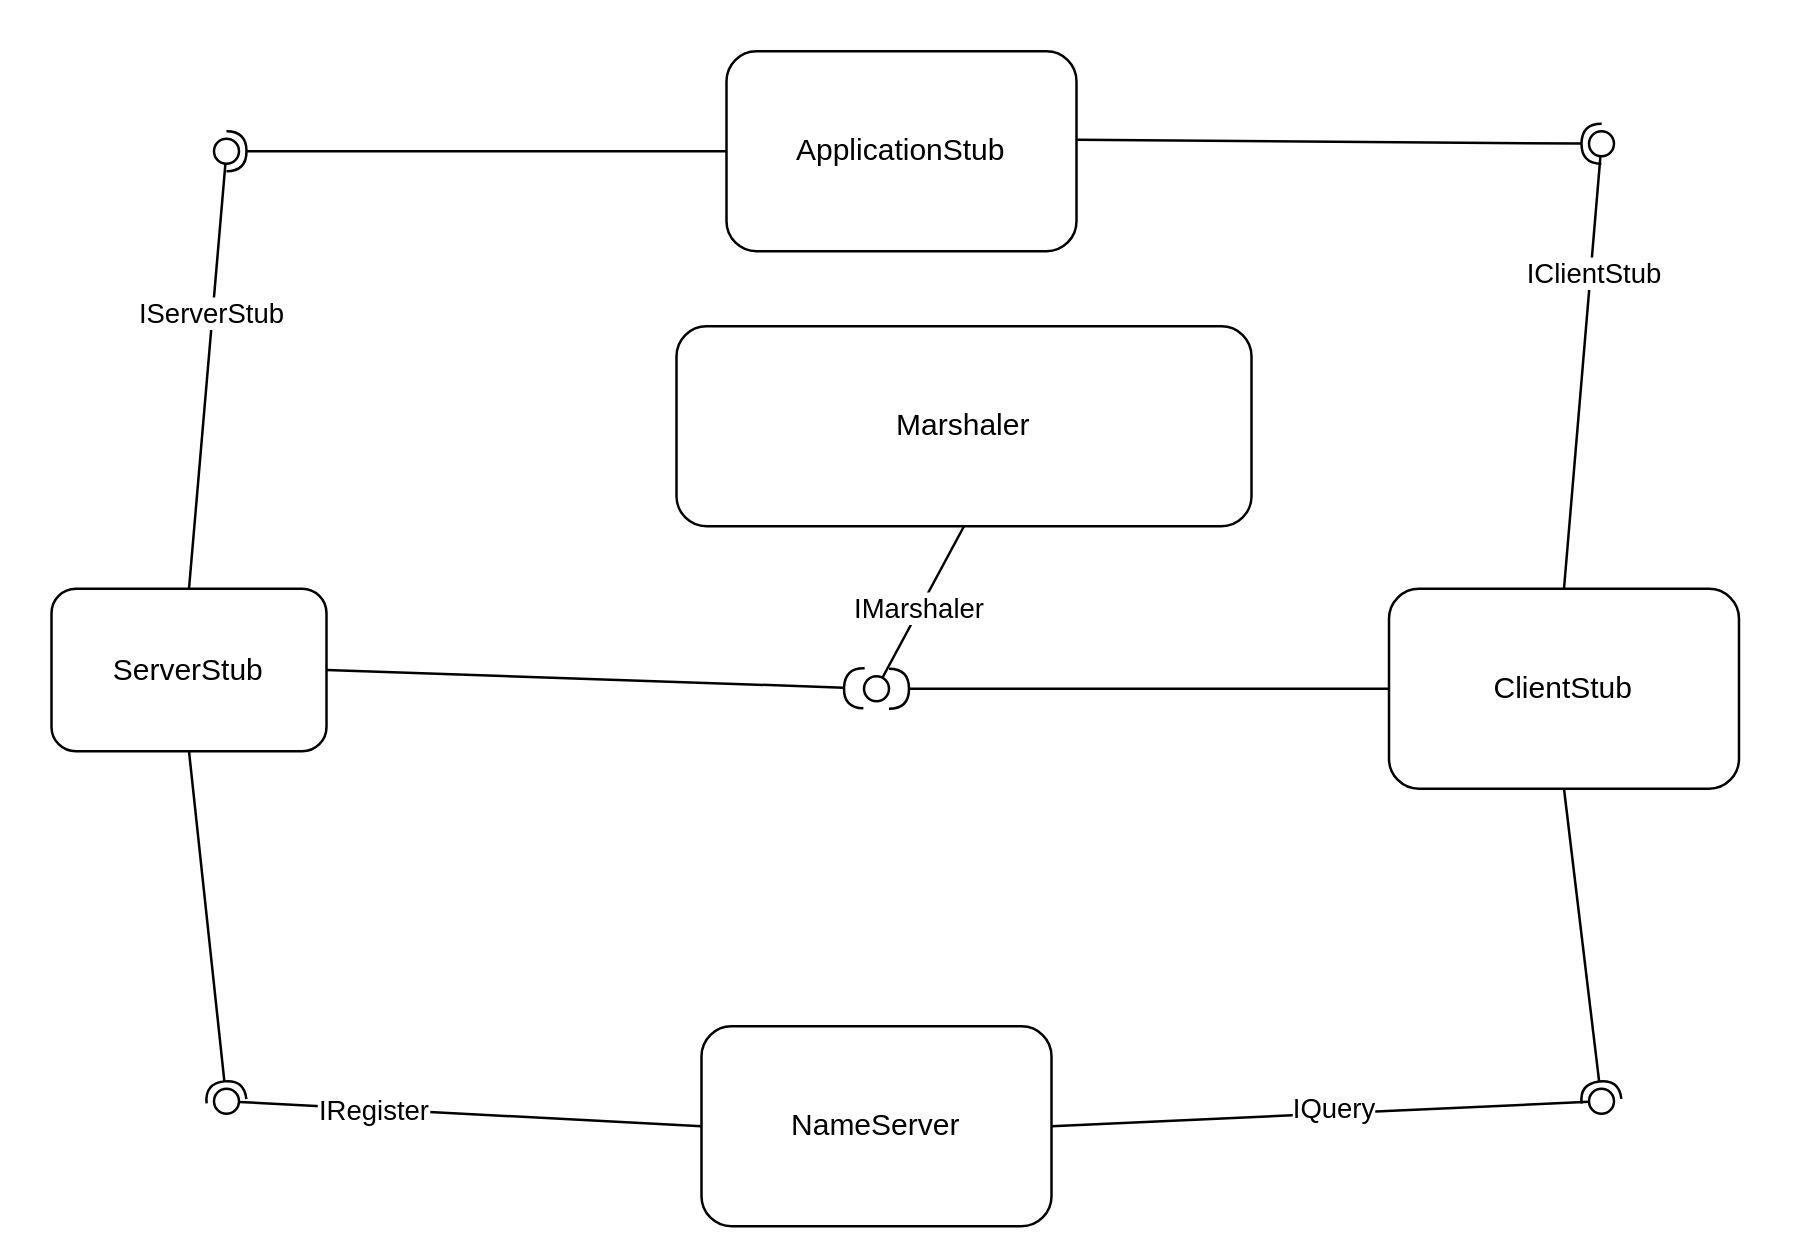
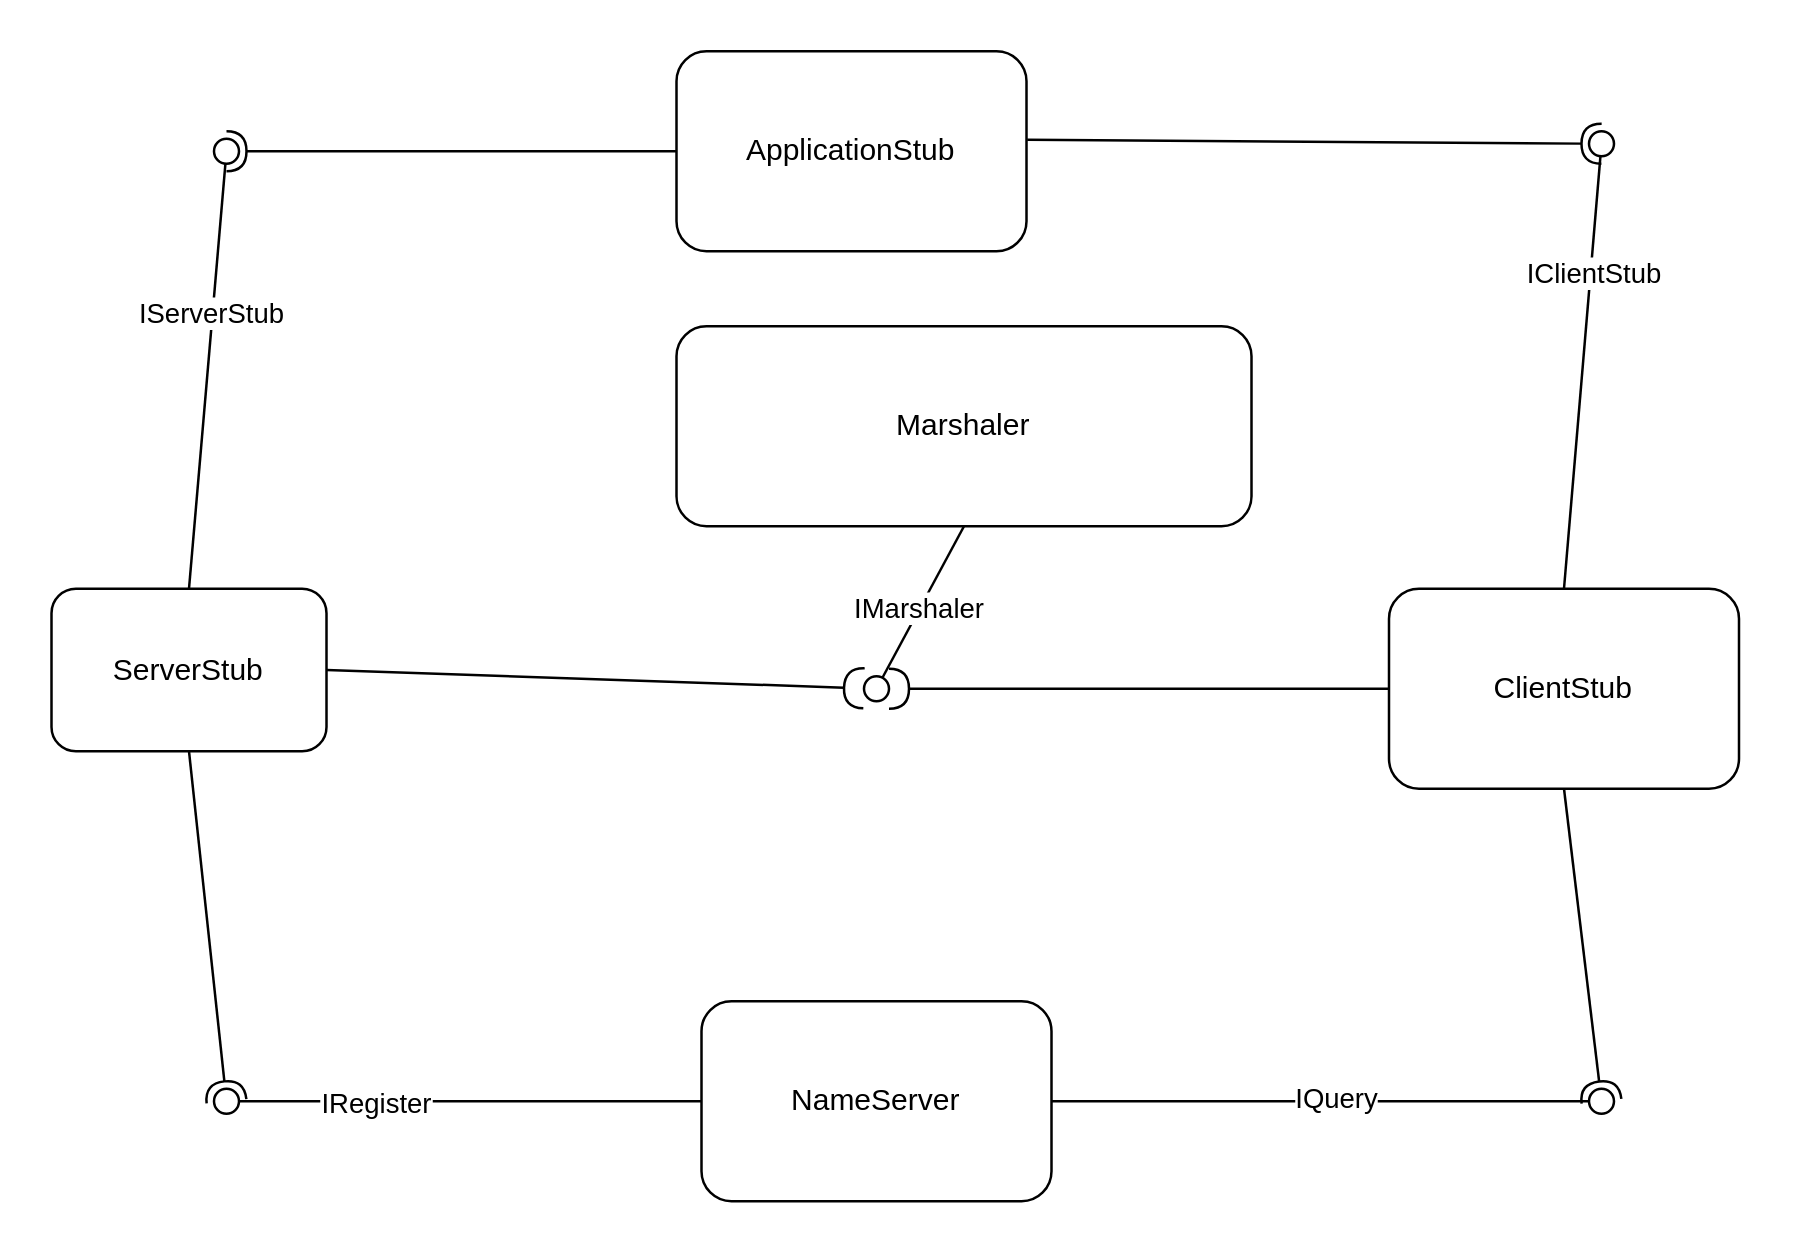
node "ApplicationStub": moved (901, 151) -> (851, 151)
node "NameServer": moved (876, 1126) -> (876, 1101)
